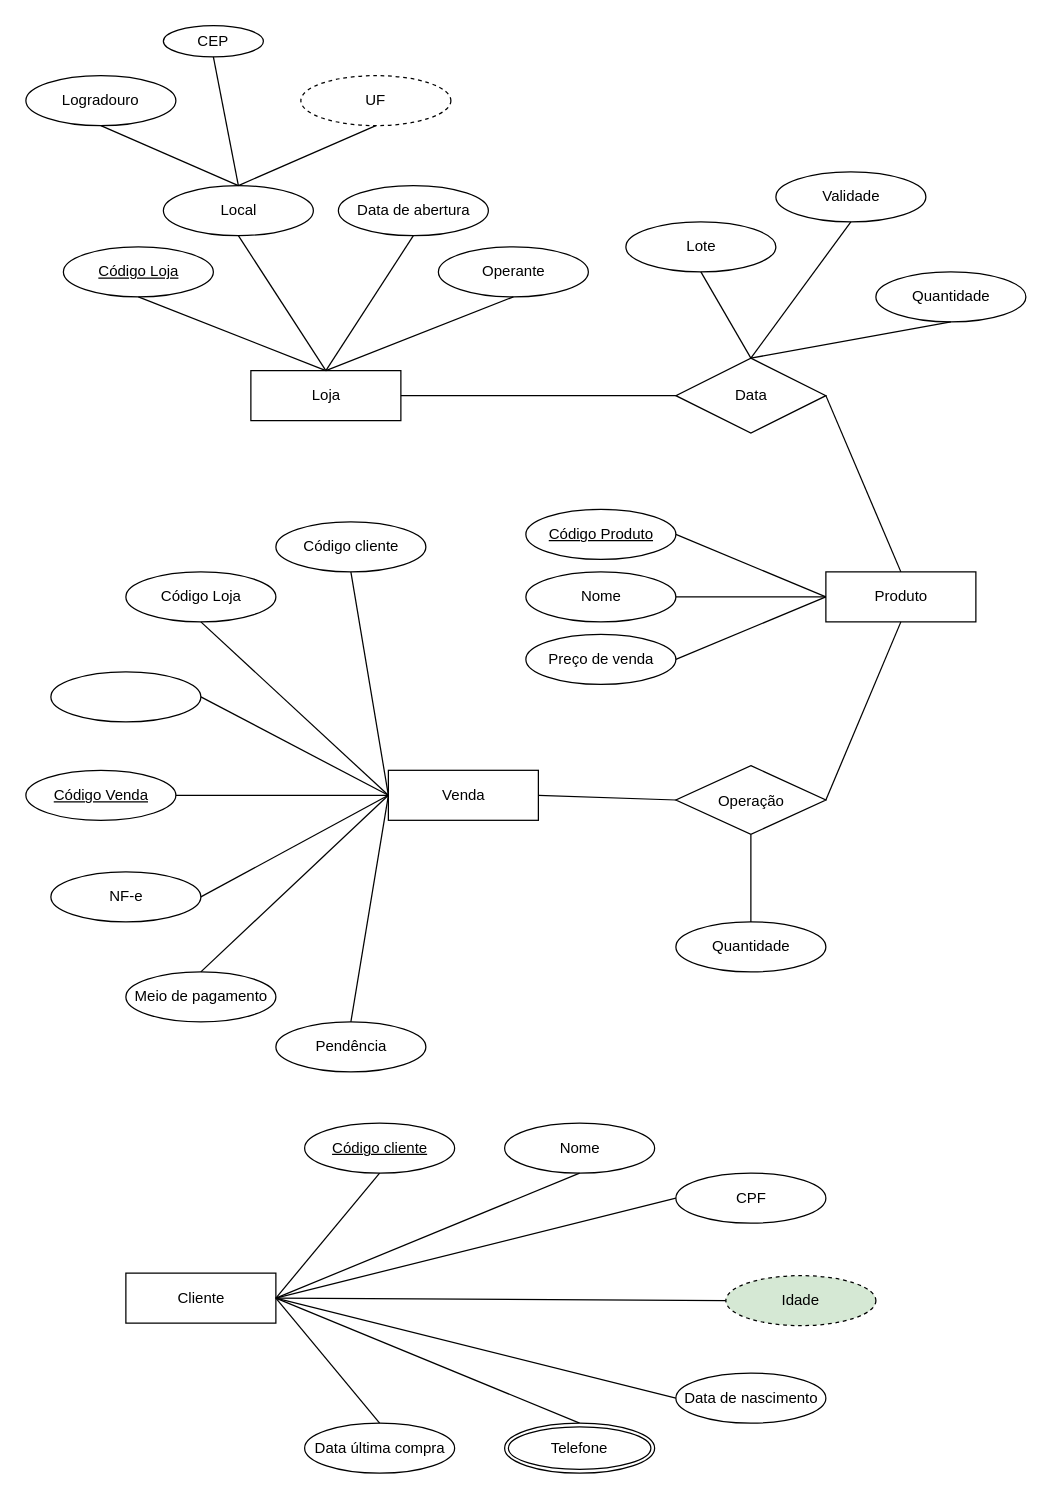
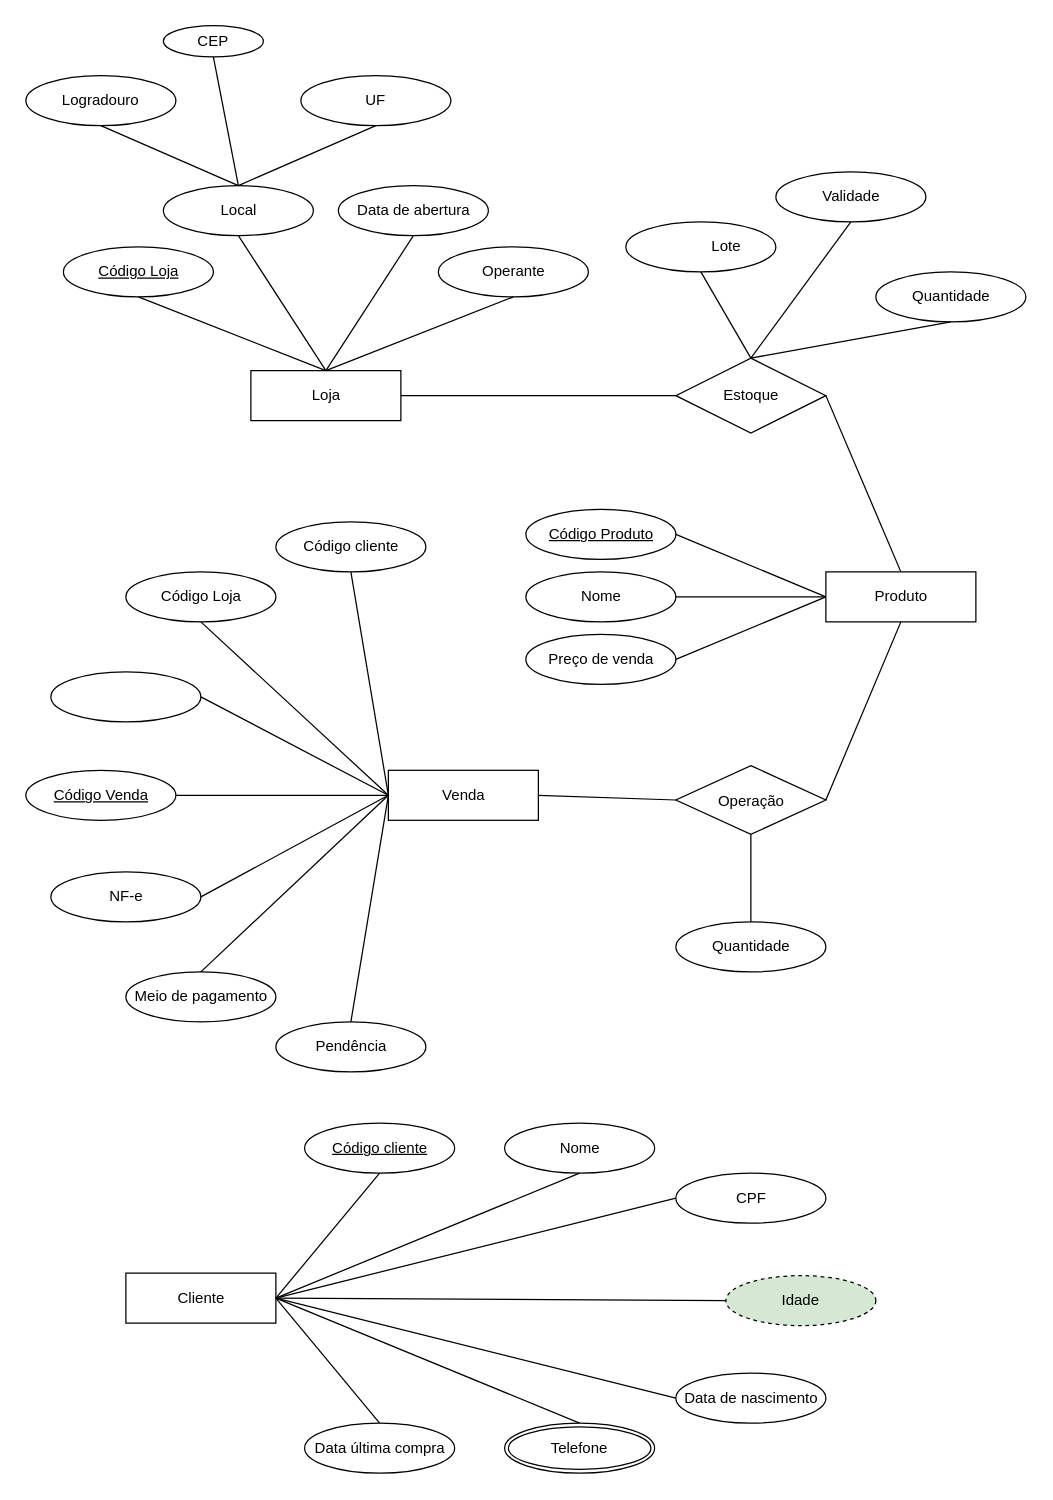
node "UF": style dashed -> solid
node "Lote": moved (701, 247) -> (726, 247)
node "Data": label "Data" -> "Estoque"
